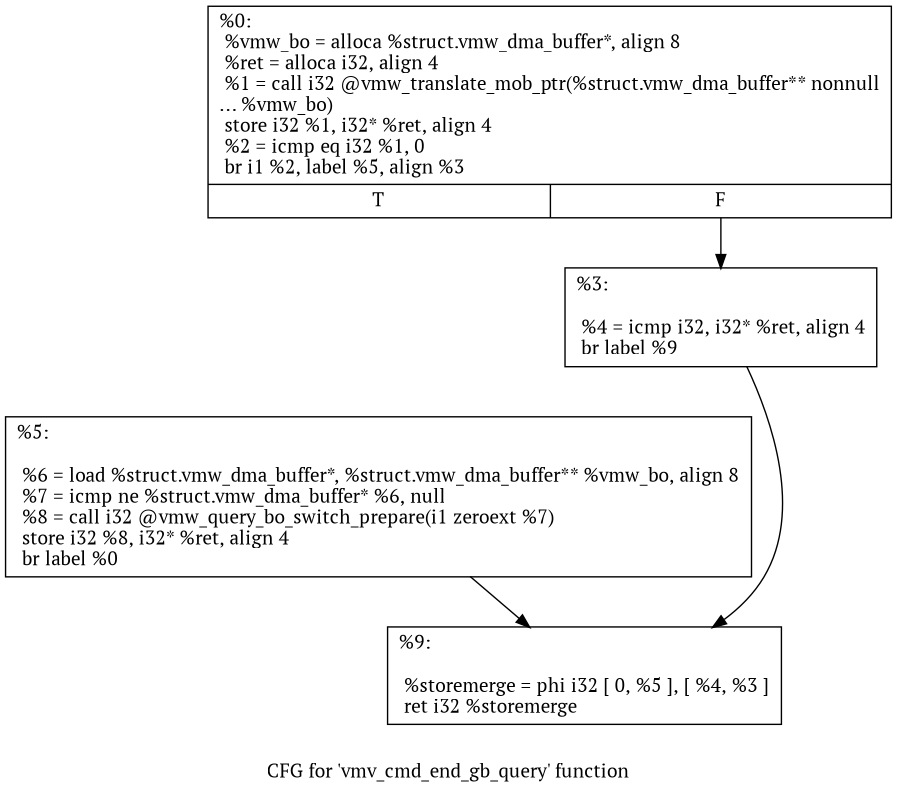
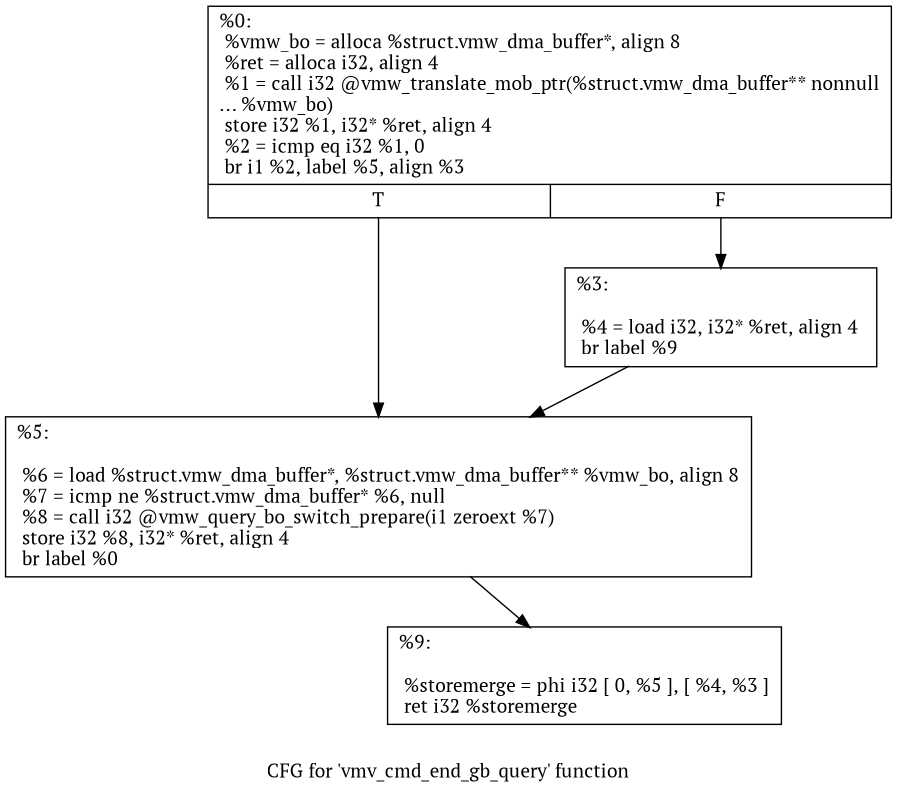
edge "%0:" -> "%5:": added
node "%3:": text "%4 = icmp i32, i32* %ret, align 4" -> "%4 = load i32, i32* %ret, align 4"
edge "%3:" -> "%9:": now "%3:" -> "%5:"
